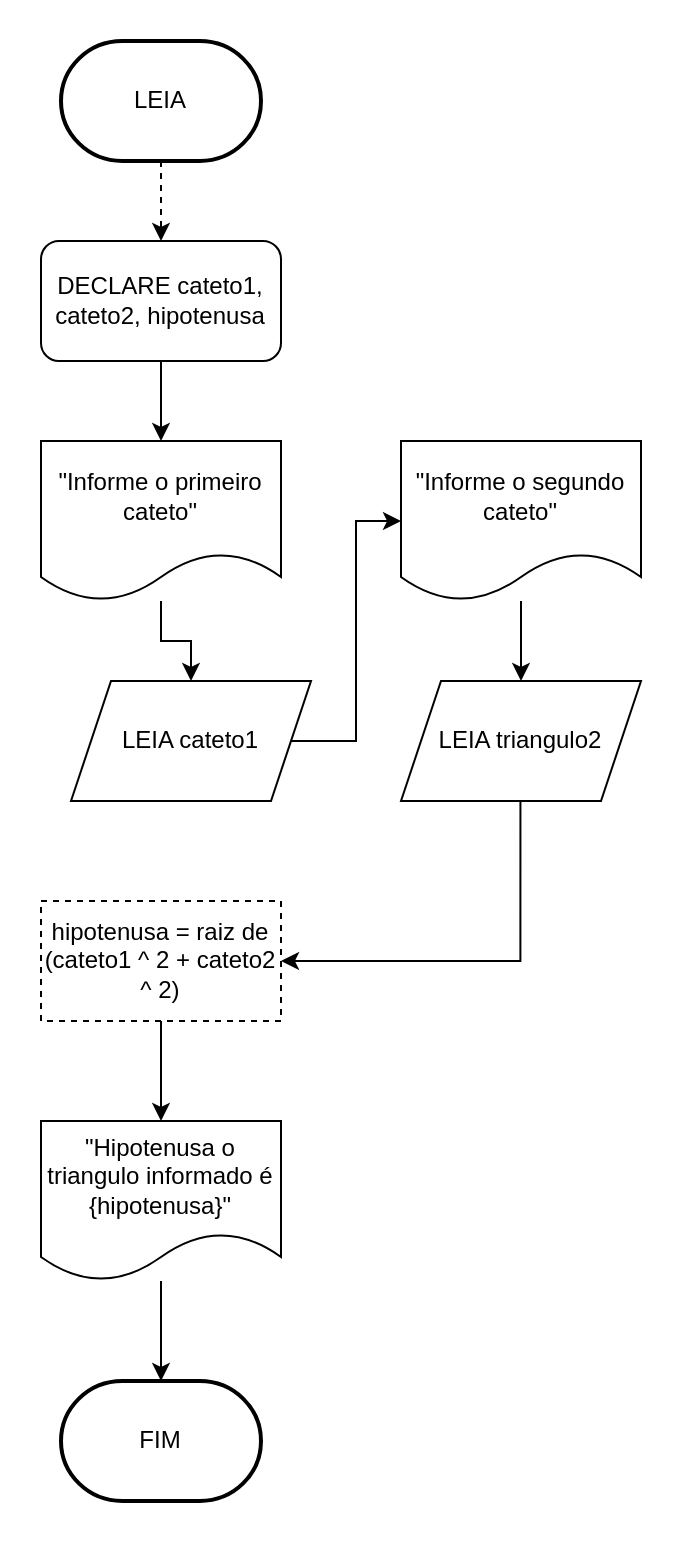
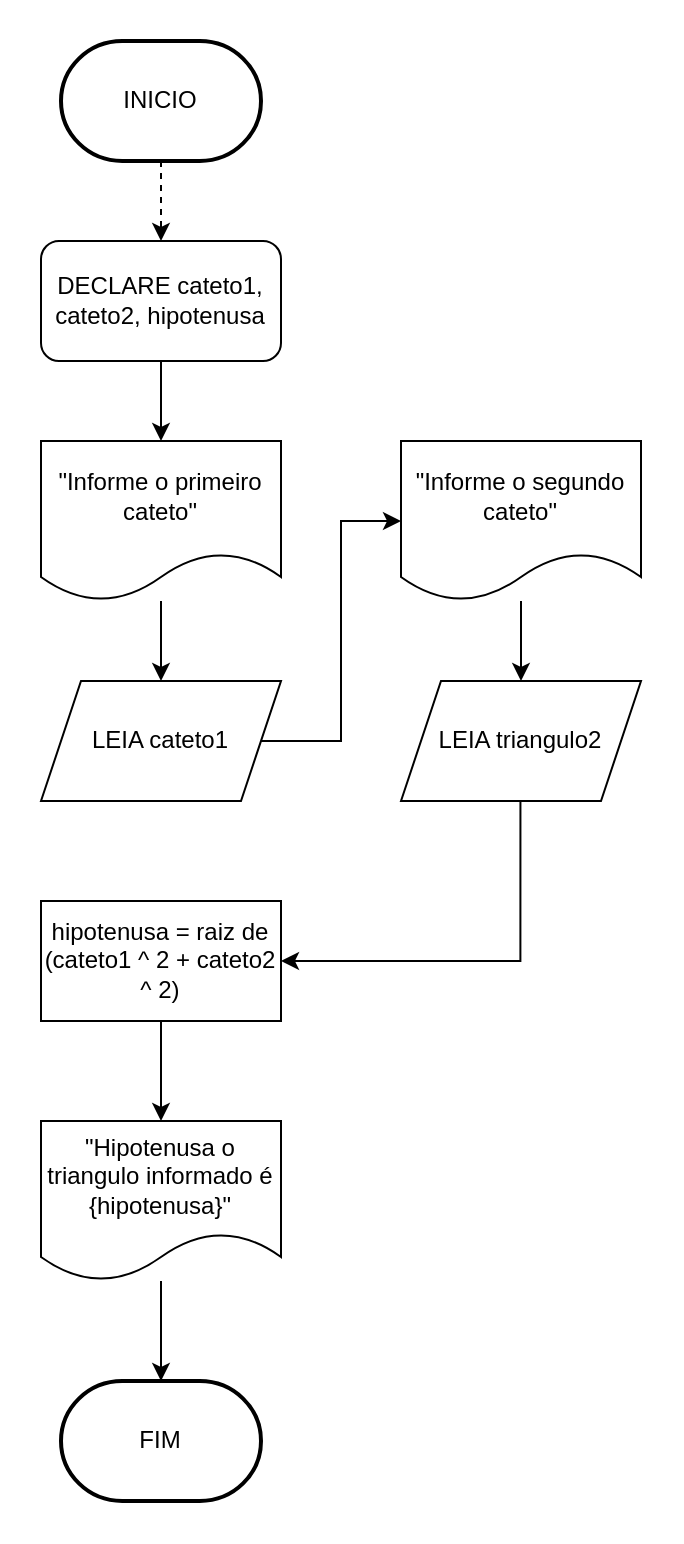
node "LEIA": label "LEIA" -> "INICIO"
node "LEIA cateto1": moved (191, 741) -> (161, 741)
node "hipotenusa = raiz de (cateto1 ^ 2 + cateto2 ^ 2)": style dashed -> solid
